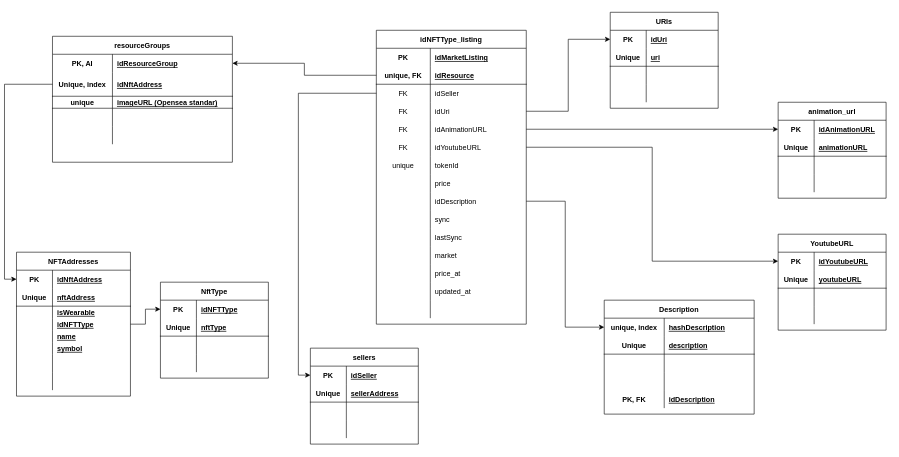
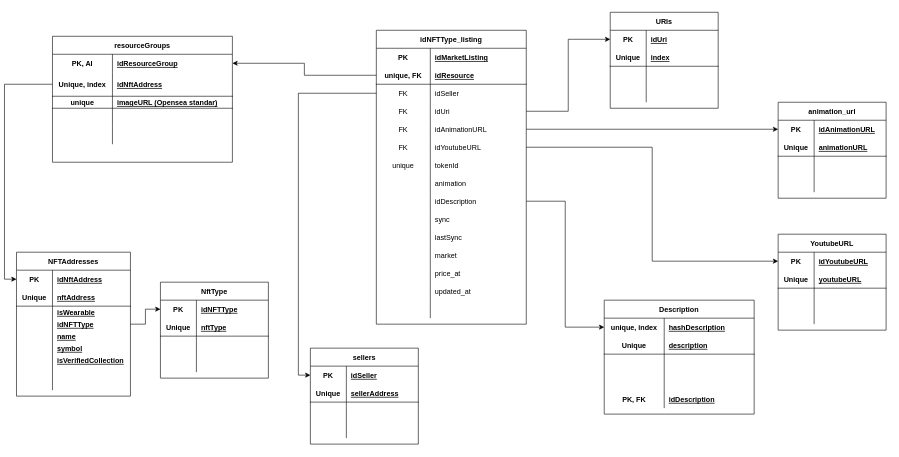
node "uri": label "uri" -> "index"
node "price": label "price" -> "animation"
node "isVerifiedCollection": added
